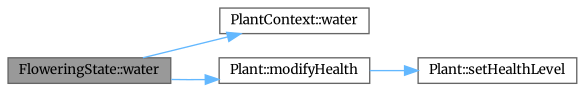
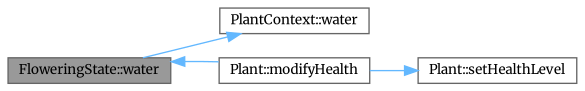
edge "FloweringState::water" -> "Plant::modifyHealth": reversed
